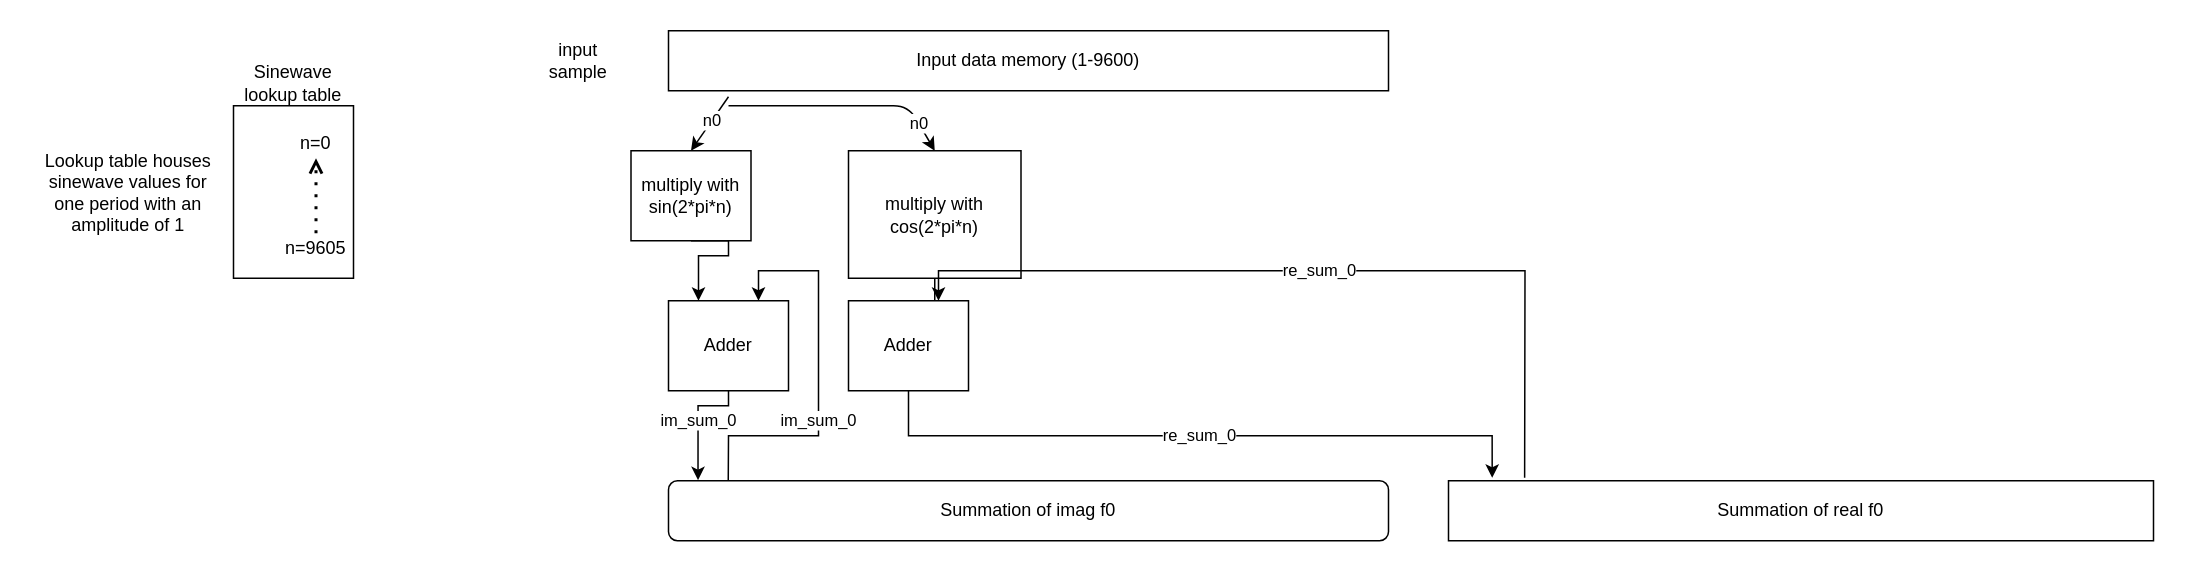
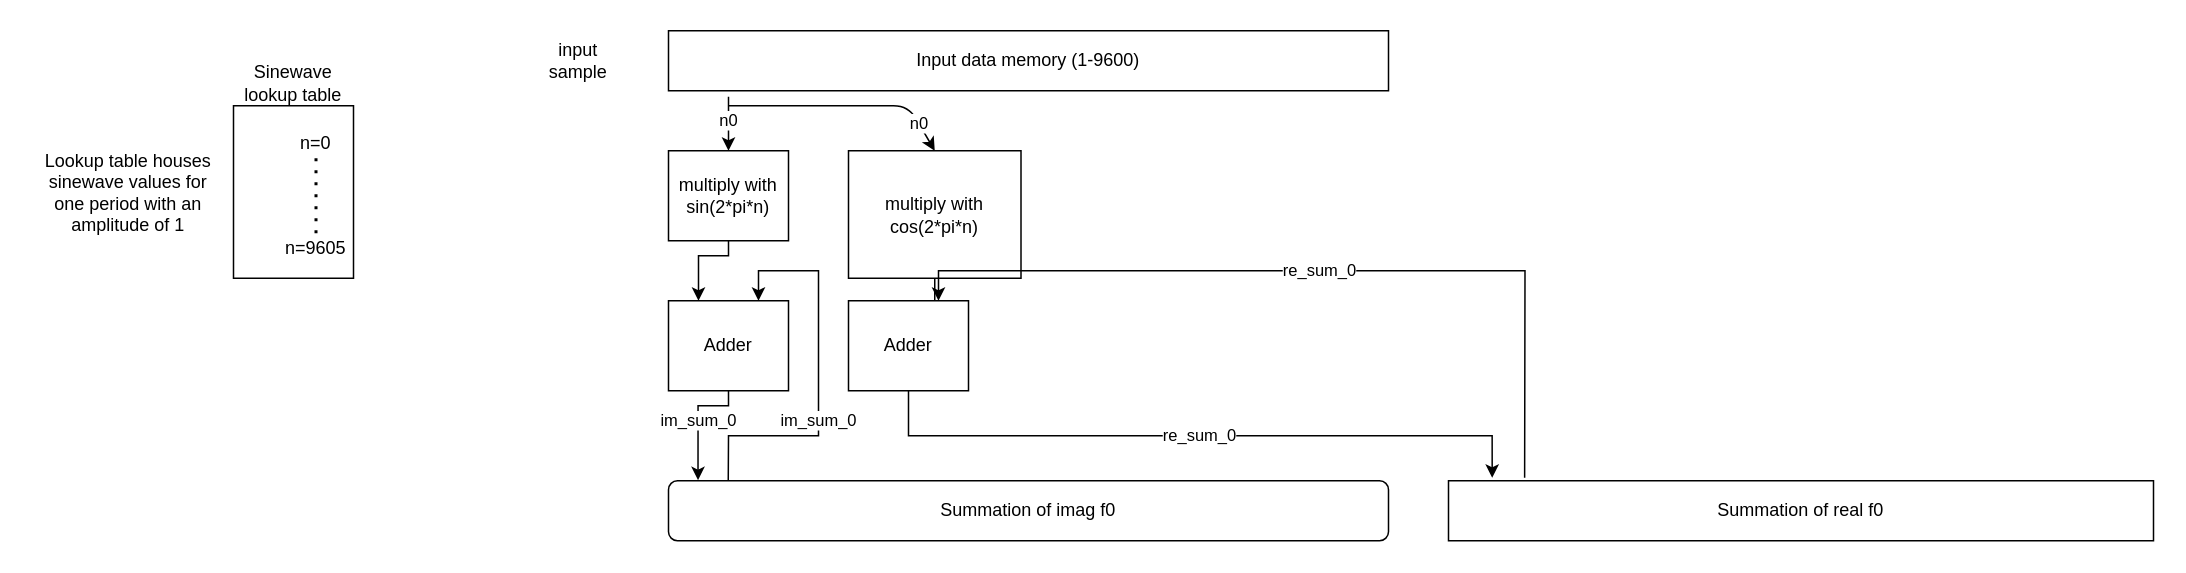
edge "n=9605" -> "n=0": arrowhead open -> none
node "multiply with sin(2*pi*n)": moved (691, 196) -> (728, 196)
